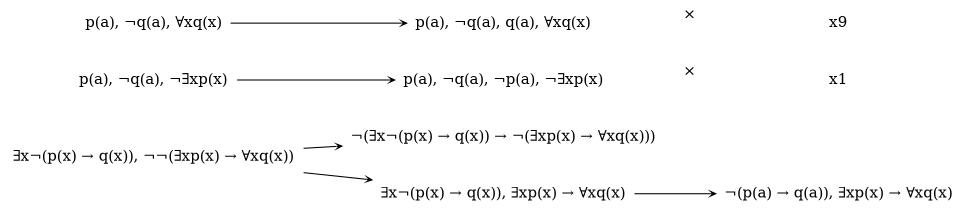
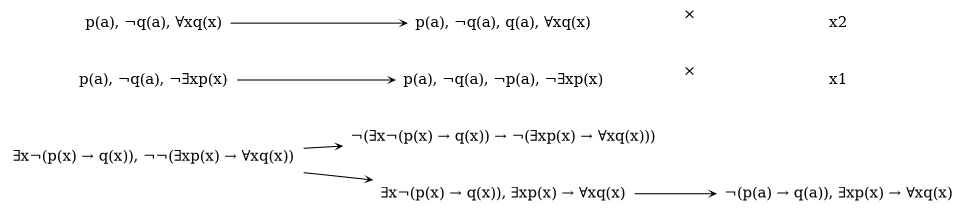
node "x9": label "x9" -> "x2"
